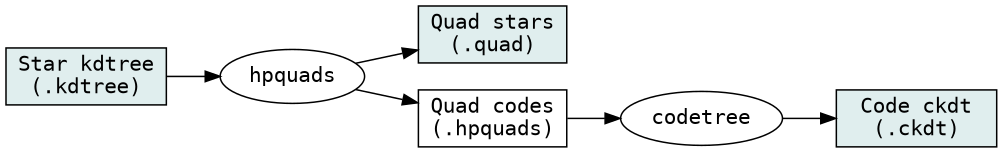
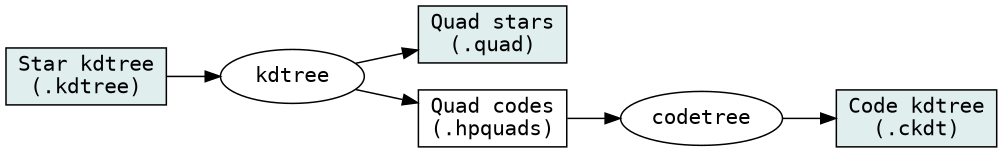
node "hpquads": label "hpquads" -> "kdtree"
node "Code ckdt (.ckdt)": label "Code ckdt (.ckdt)" -> "Code kdtree (.ckdt)"
